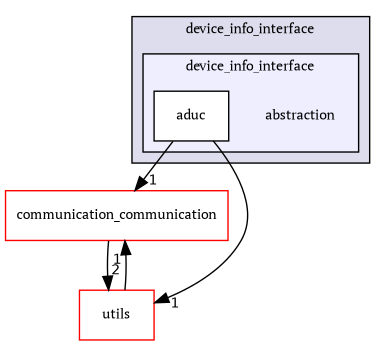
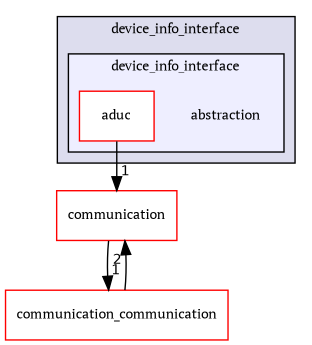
node "aduc": color black -> red
edge "aduc" -> "communication_communication": removed
node "utils": label "utils" -> "communication"
